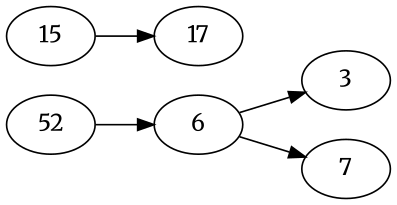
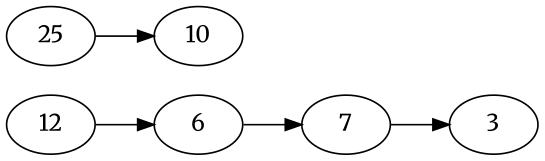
node "15": label "15" -> "25"
node "17": label "17" -> "10"
edge "6" -> "3": now "7" -> "3"
node "52": label "52" -> "12"
